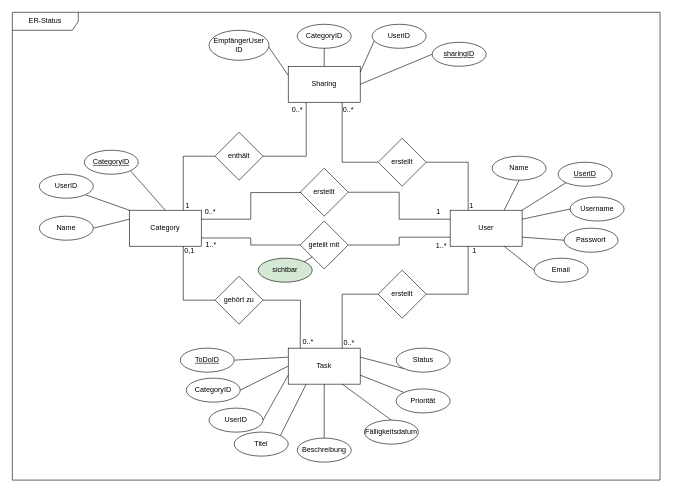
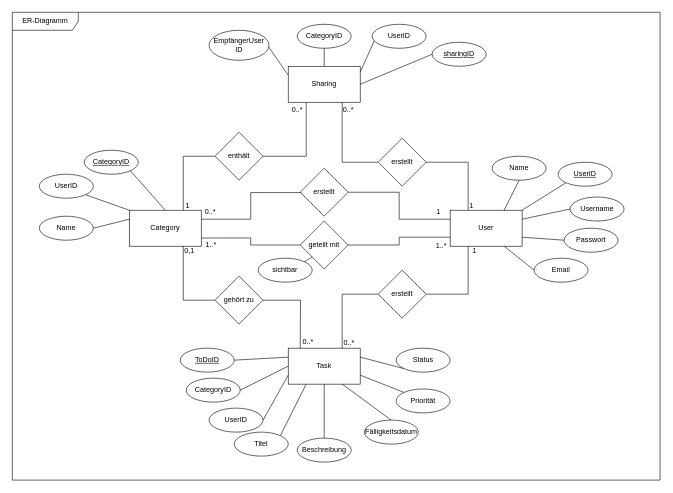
node "ER-Status": label "ER-Status" -> "ER-Diagramm"
node "sichtbar": fillcolor #d5e8d4 -> #ffffff
